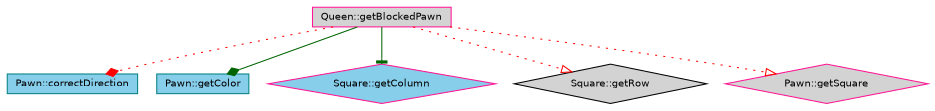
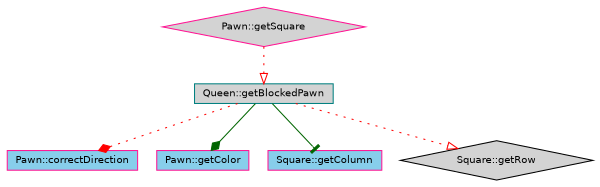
node "Queen::getBlockedPawn": color deeppink -> teal
edge "Queen::getBlockedPawn" -> "Pawn::getSquare": reversed
node "Pawn::correctDirection": color teal -> deeppink
node "Pawn::getColor": color teal -> deeppink
node "Square::getColumn": shape diamond -> box
